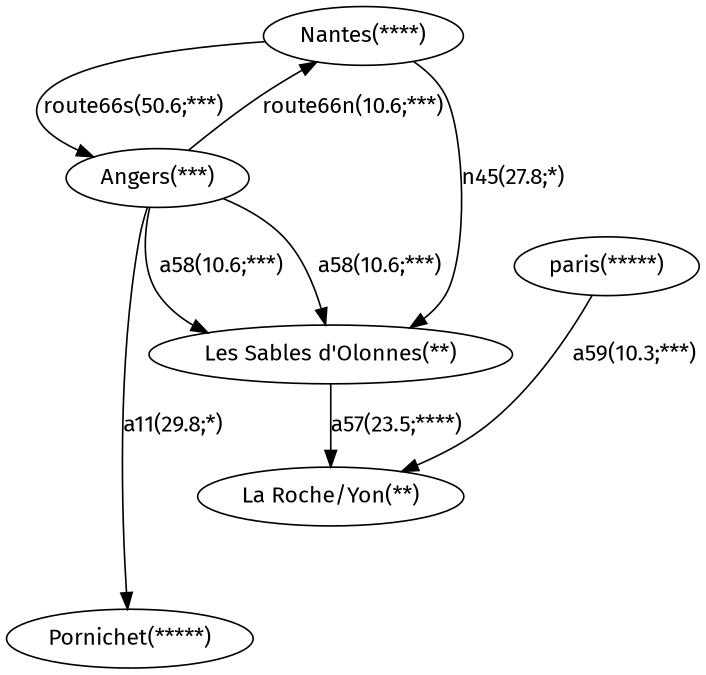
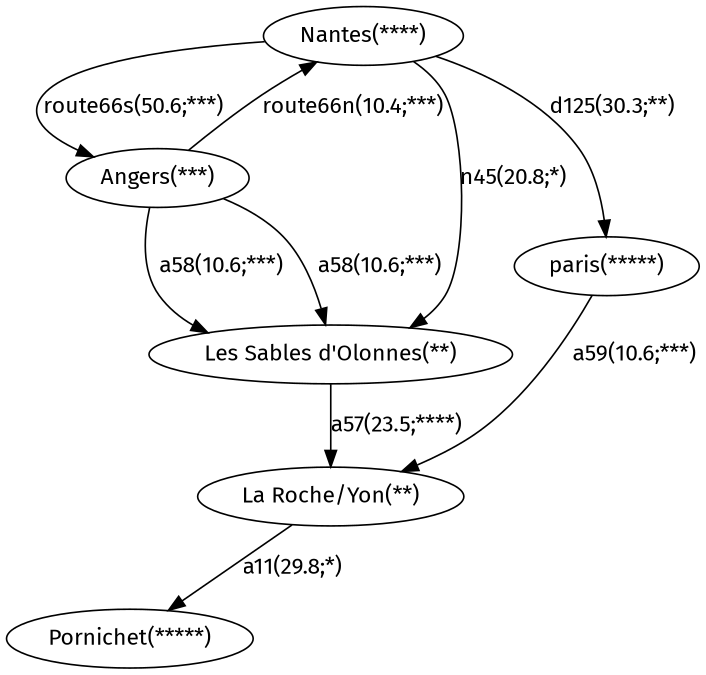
edge "Angers(***)" -> "Nantes(****)": label "route66n(10.6;***)" -> "route66n(10.4;***)"
edge "Nantes(****)" -> "paris(*****)": added, label "d125(30.3;**)"
edge "Nantes(****)" -> "Les Sables d'Olonnes(**)": label "n45(27.8;*)" -> "n45(20.8;*)"
edge "paris(*****)" -> "La Roche/Yon(**)": label "a59(10.3;***)" -> "a59(10.6;***)"
edge "Angers(***)" -> "Pornichet(*****)": now "La Roche/Yon(**)" -> "Pornichet(*****)"
